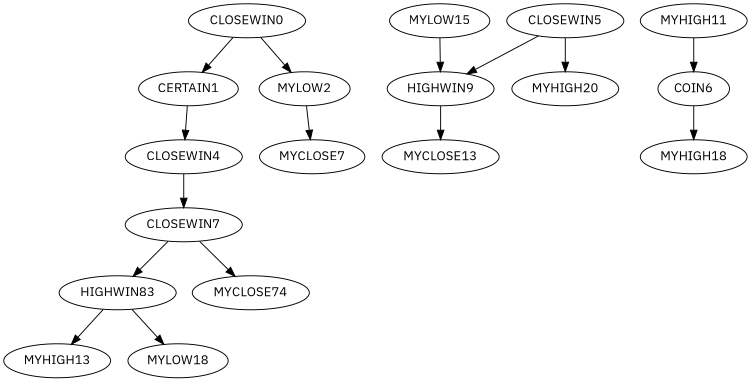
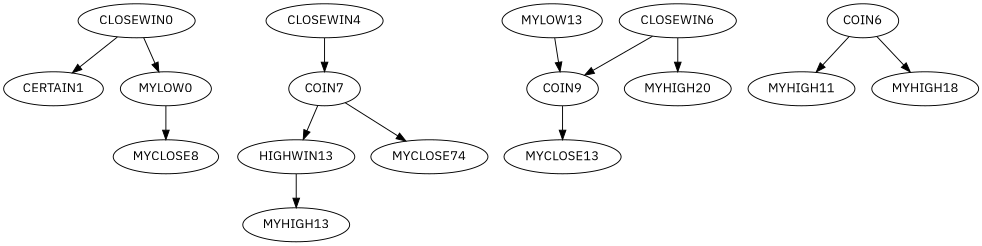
node "MYLOW15": label "MYLOW15" -> "MYLOW13"
node "CLOSEWIN5": label "CLOSEWIN5" -> "CLOSEWIN6"
edge "MYHIGH11" -> "COIN6": reversed
node "MYLOW2": label "MYLOW2" -> "MYLOW0"
node "HIGHWIN9": label "HIGHWIN9" -> "COIN9"
edge "CERTAIN1" -> "CLOSEWIN4": removed
node "MYCLOSE7": label "MYCLOSE7" -> "MYCLOSE8"
node "CLOSEWIN7": label "CLOSEWIN7" -> "COIN7"
node "HIGHWIN83": label "HIGHWIN83" -> "HIGHWIN13"
node "MYLOW18": removed
